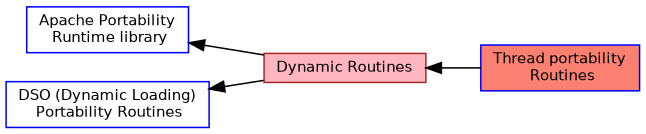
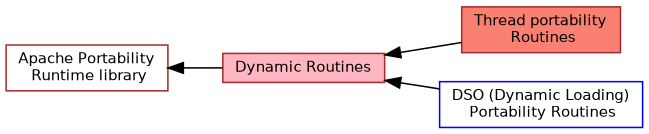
node "Apache Portability Runtime library": color blue -> brown
node "Thread portability Routines": color blue -> brown
edge "Dynamic Routines" -> "DSO (Dynamic Loading) Portability Routines": reversed
